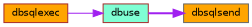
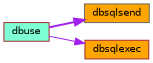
edge "dbsqlexec" -> "dbuse": reversed
